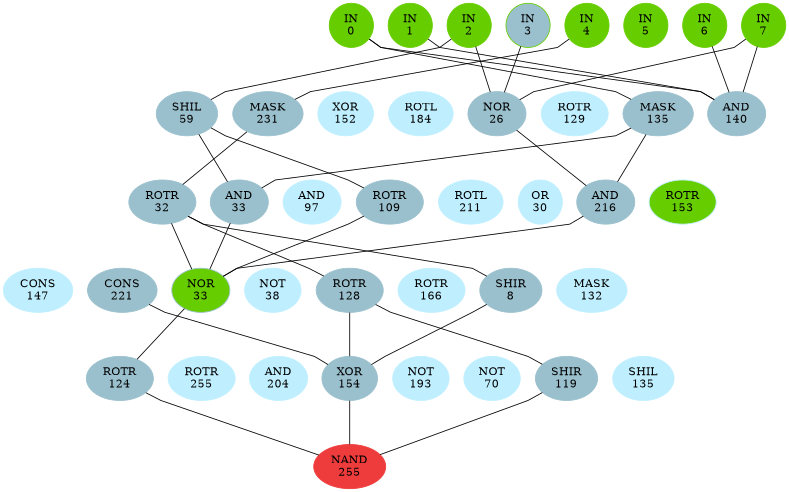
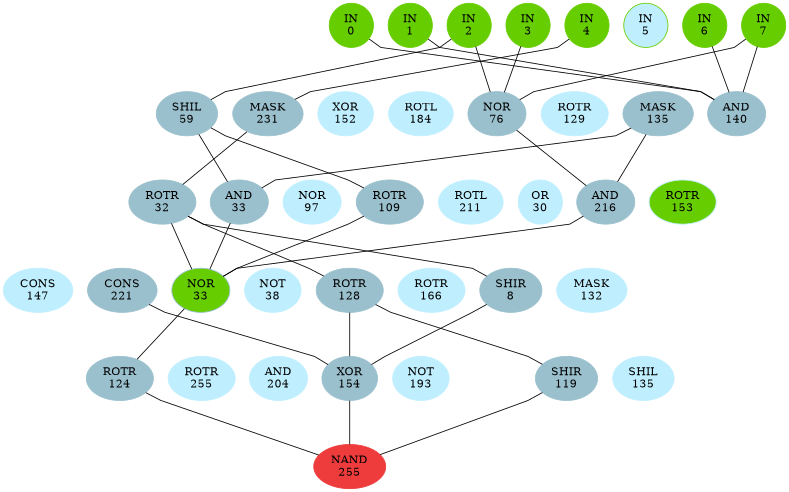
node "IN 3": fillcolor lightblue3 -> chartreuse3
node "IN 5": fillcolor chartreuse3 -> lightblue1
edge "IN 0" -- "MASK 135": removed
node "NOR 26": label "NOR 26" -> "NOR 76"
node "AND 97": label "AND 97" -> "NOR 97"
node "NOT 70": removed
